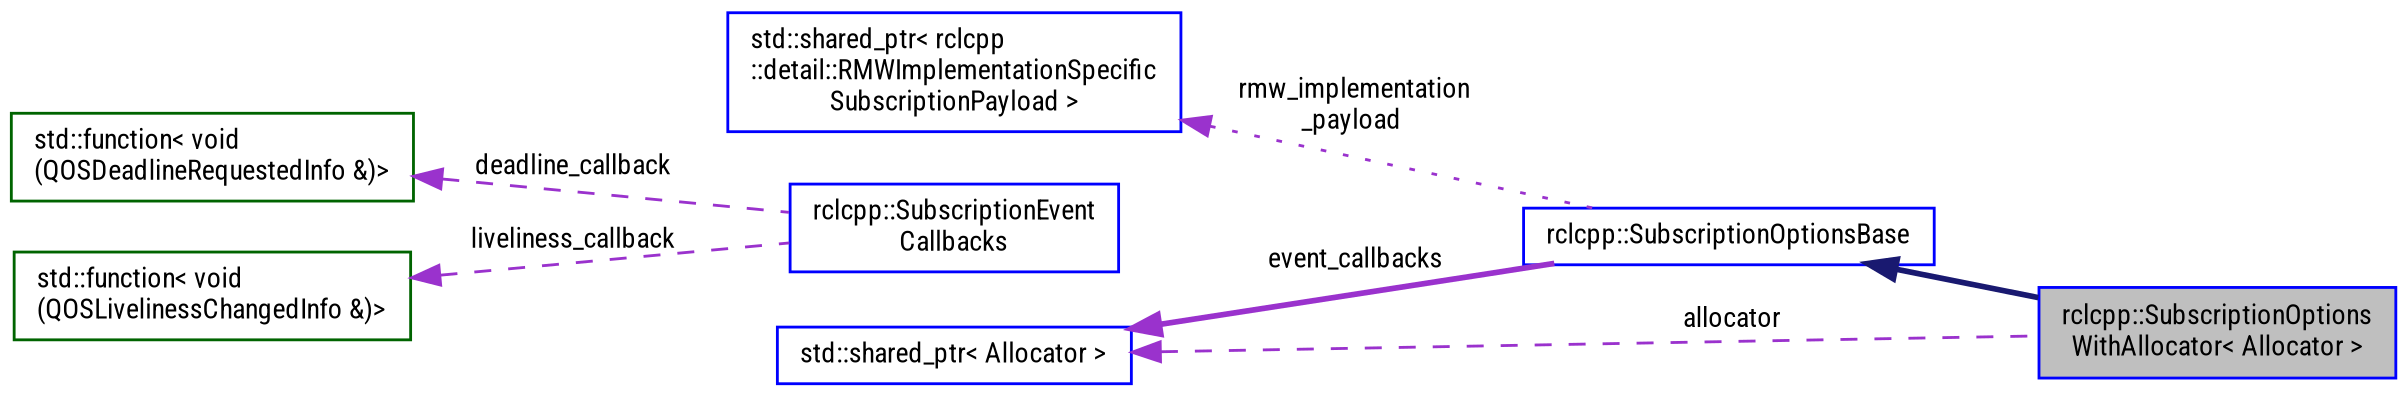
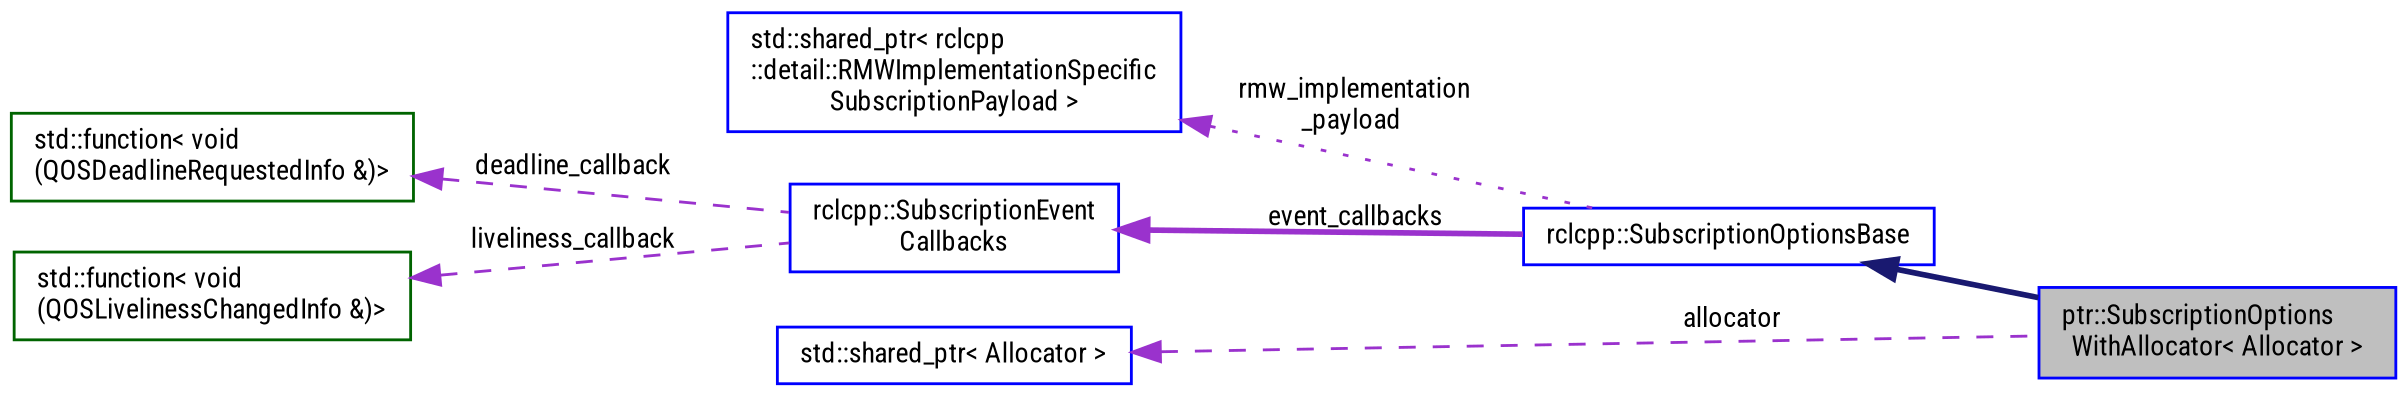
edge "rclcpp::SubscriptionOptionsBase" -> "std::shared_ptr< Allocator >": now "rclcpp::SubscriptionOptionsBase" -> "rclcpp::SubscriptionEvent Callbacks"
node "rclcpp::SubscriptionOptions WithAllocator< Allocator >": label "rclcpp::SubscriptionOptions WithAllocator< Allocator >" -> "ptr::SubscriptionOptions WithAllocator< Allocator >"
